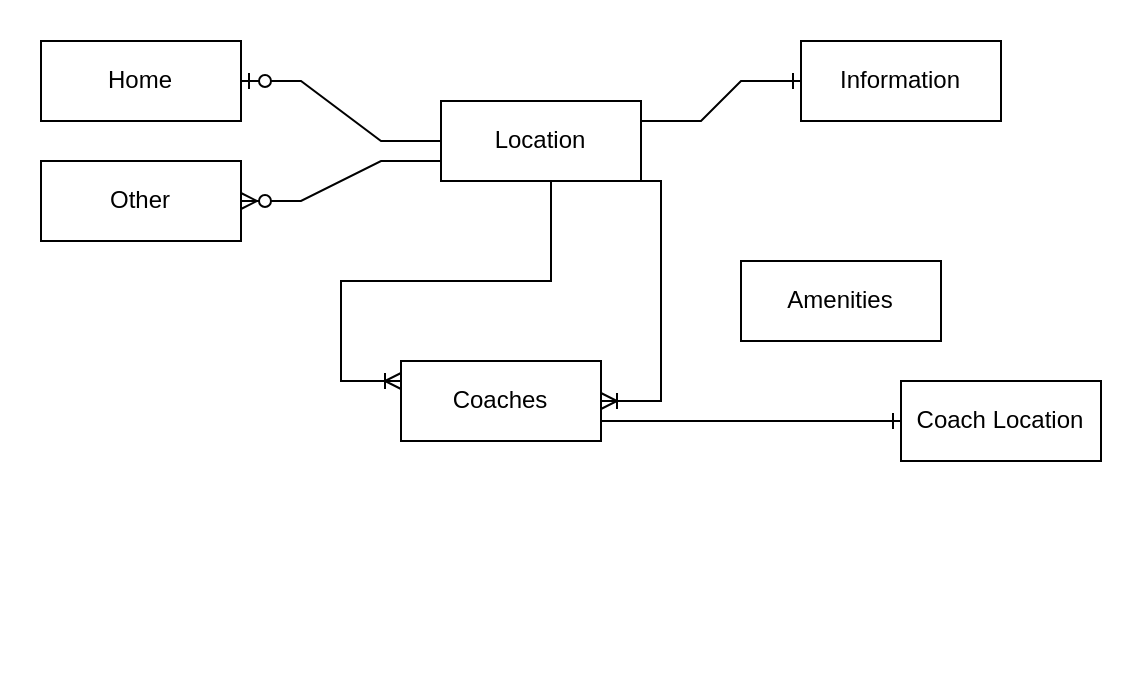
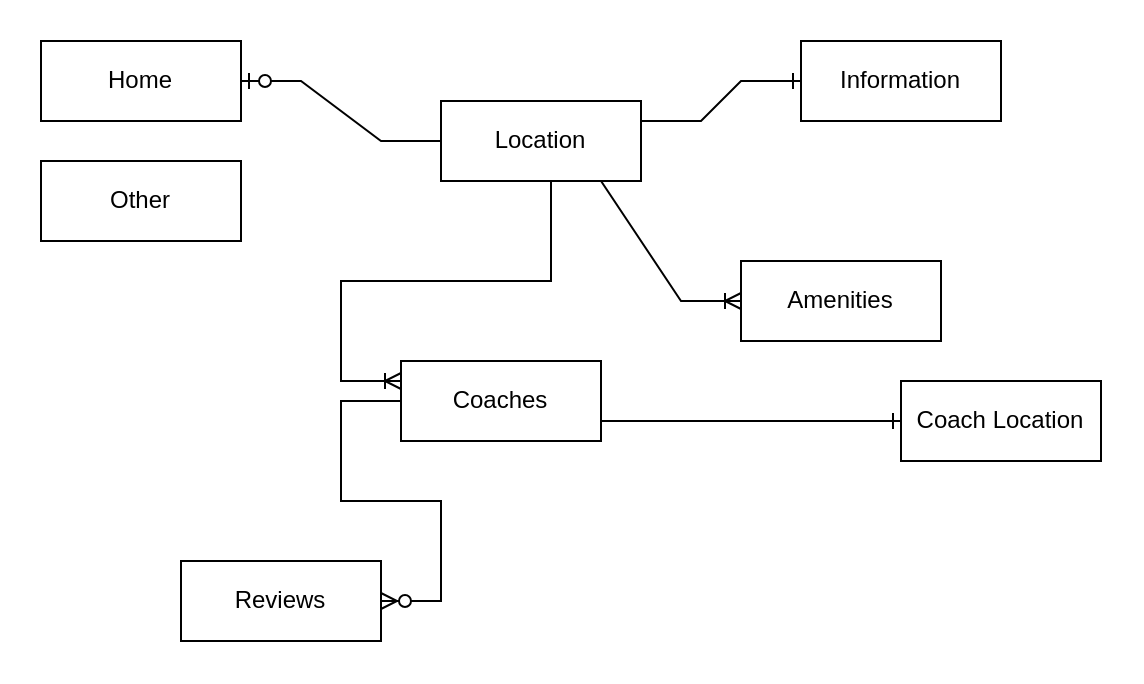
edge "Location" -> "Other": removed
edge "Location" -> "Coaches": now "Location" -> "Amenities"
edge "Coaches" -> "Reviews": added
node "Reviews": added
